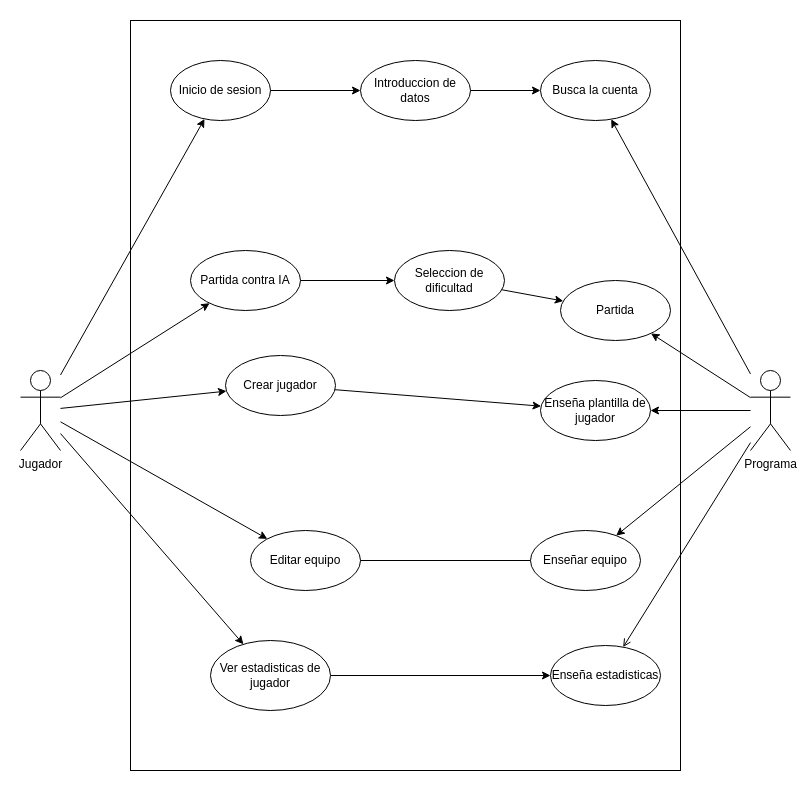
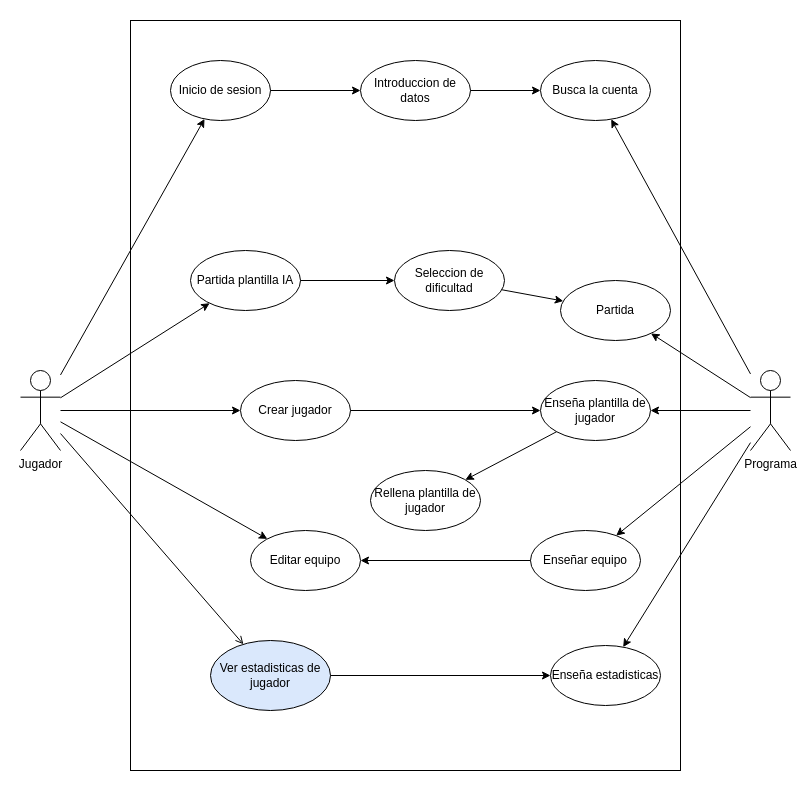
node "Partida contra IA": label "Partida contra IA" -> "Partida plantilla IA"
node "Crear jugador": moved (281, 386) -> (296, 411)
edge "Enseña plantilla de jugador" -> "Rellena plantilla de jugador": added
node "Rellena plantilla de jugador": added
edge "Editar equipo" -- "Enseñar equipo": arrowhead none -> classic
edge "Jugador" -> "Ver estadisticas de jugador": arrowhead classic -> open
edge "Programa" -> "Enseña estadisticas": arrowhead open -> classic
node "Ver estadisticas de jugador": fillcolor #ffffff -> #dae8fc
